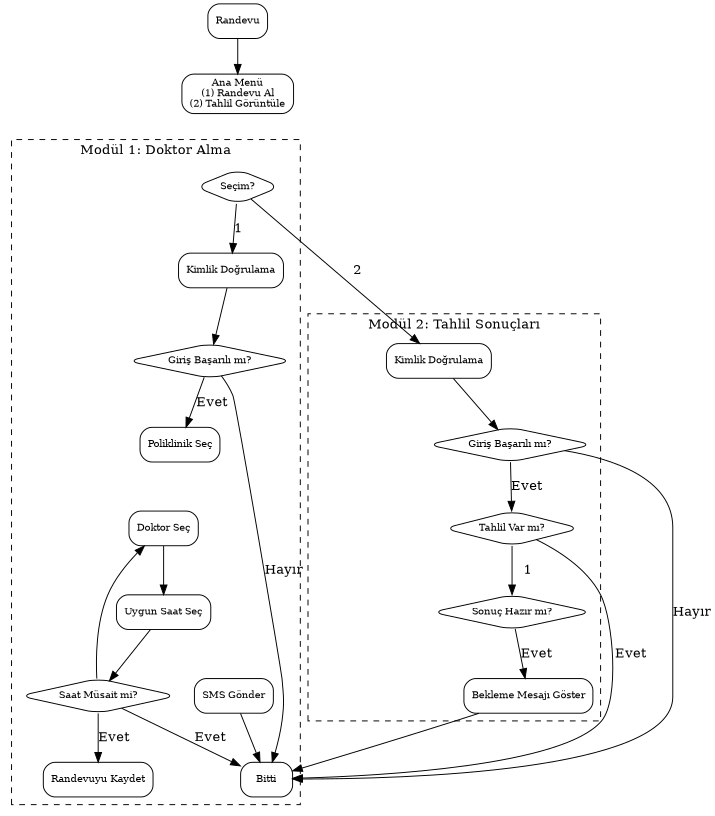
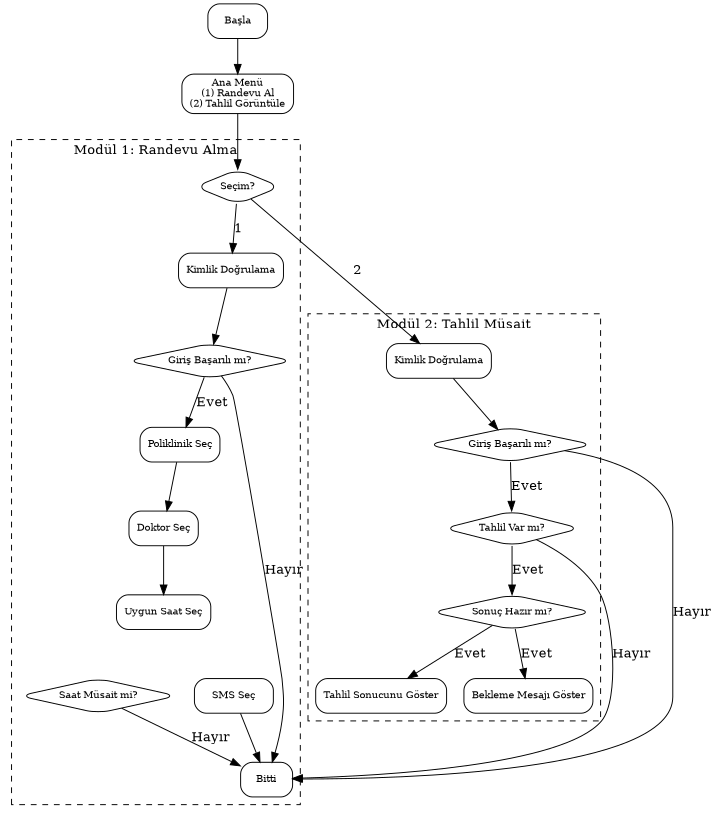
node "Randevu": label "Randevu" -> "Başla"
edge "Ana Menü (1) Randevu Al (2) Tahlil Görüntüle" -> "Seçim?": added
cluster "Modül 1: Doktor Alma": label "Modül 1: Doktor Alma" -> "Modül 1: Randevu Alma"
cluster "Modül 2: Tahlil Sonuçları": label "Modül 2: Tahlil Sonuçları" -> "Modül 2: Tahlil Müsait"
edge "Tahlil Var mı?" -> "Sonuç Hazır mı?": label "1" -> "Evet"
edge "Saat Müsait mi?" -> "Doktor Seç": now "Poliklinik Seç" -> "Doktor Seç"
edge "Uygun Saat Seç" -> "Saat Müsait mi?": removed
edge "Tahlil Var mı?" -> "Bitti": label "Evet" -> "Hayır"
node "SMS Gönder": label "SMS Gönder" -> "SMS Seç"
node "Tahlil Sonucunu Göster": added
edge "Saat Müsait mi?" -> "Bitti": label "Evet" -> "Hayır"
edge "Bekleme Mesajı Göster" -> "Bitti": removed
node "Randevuyu Kaydet": removed
